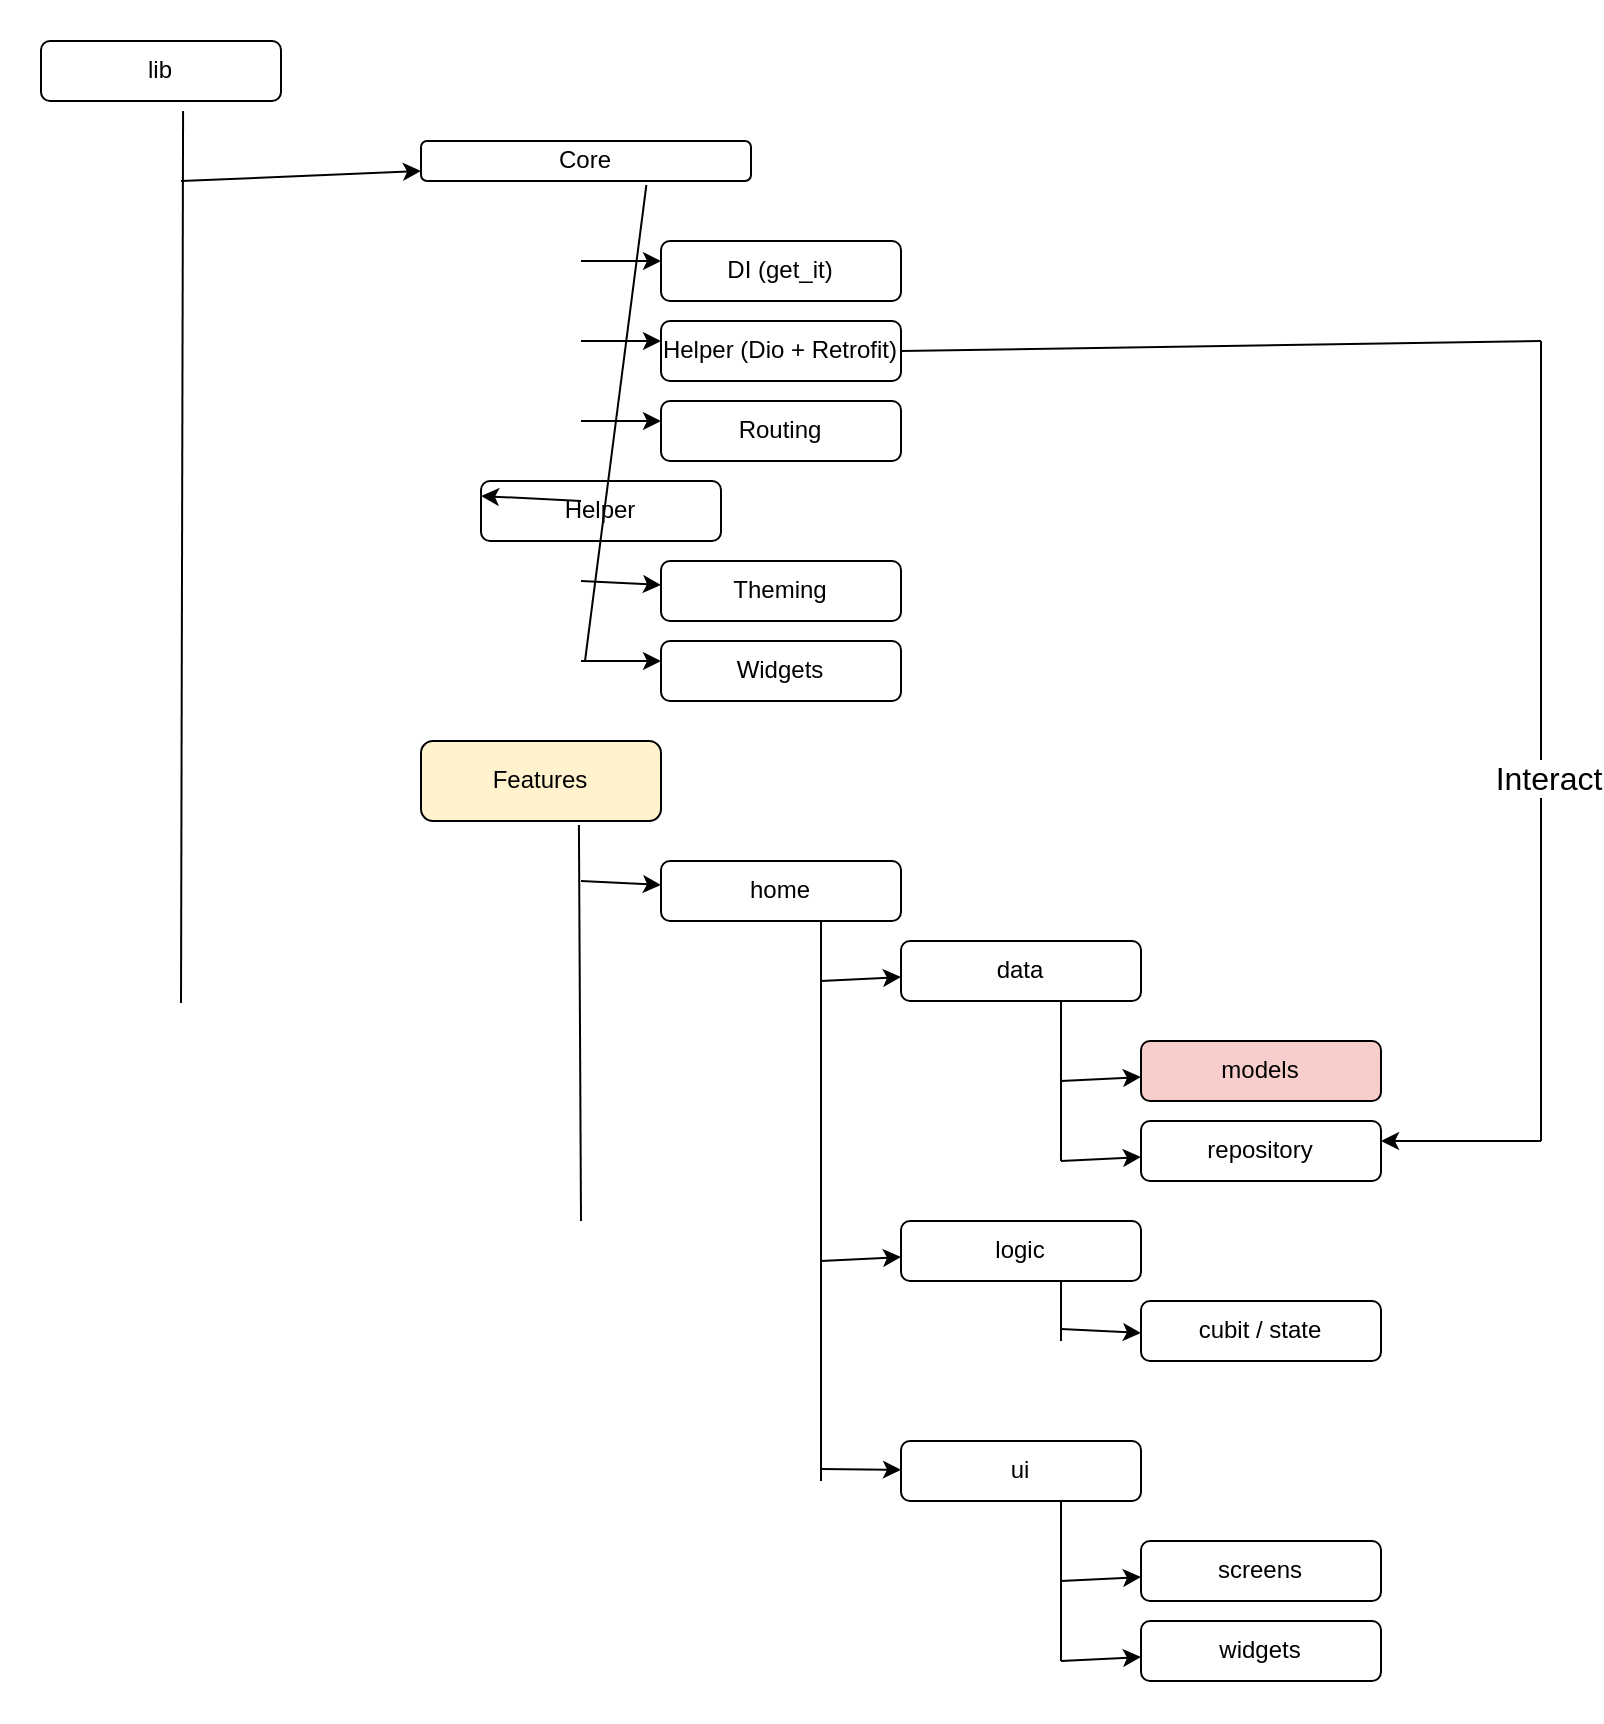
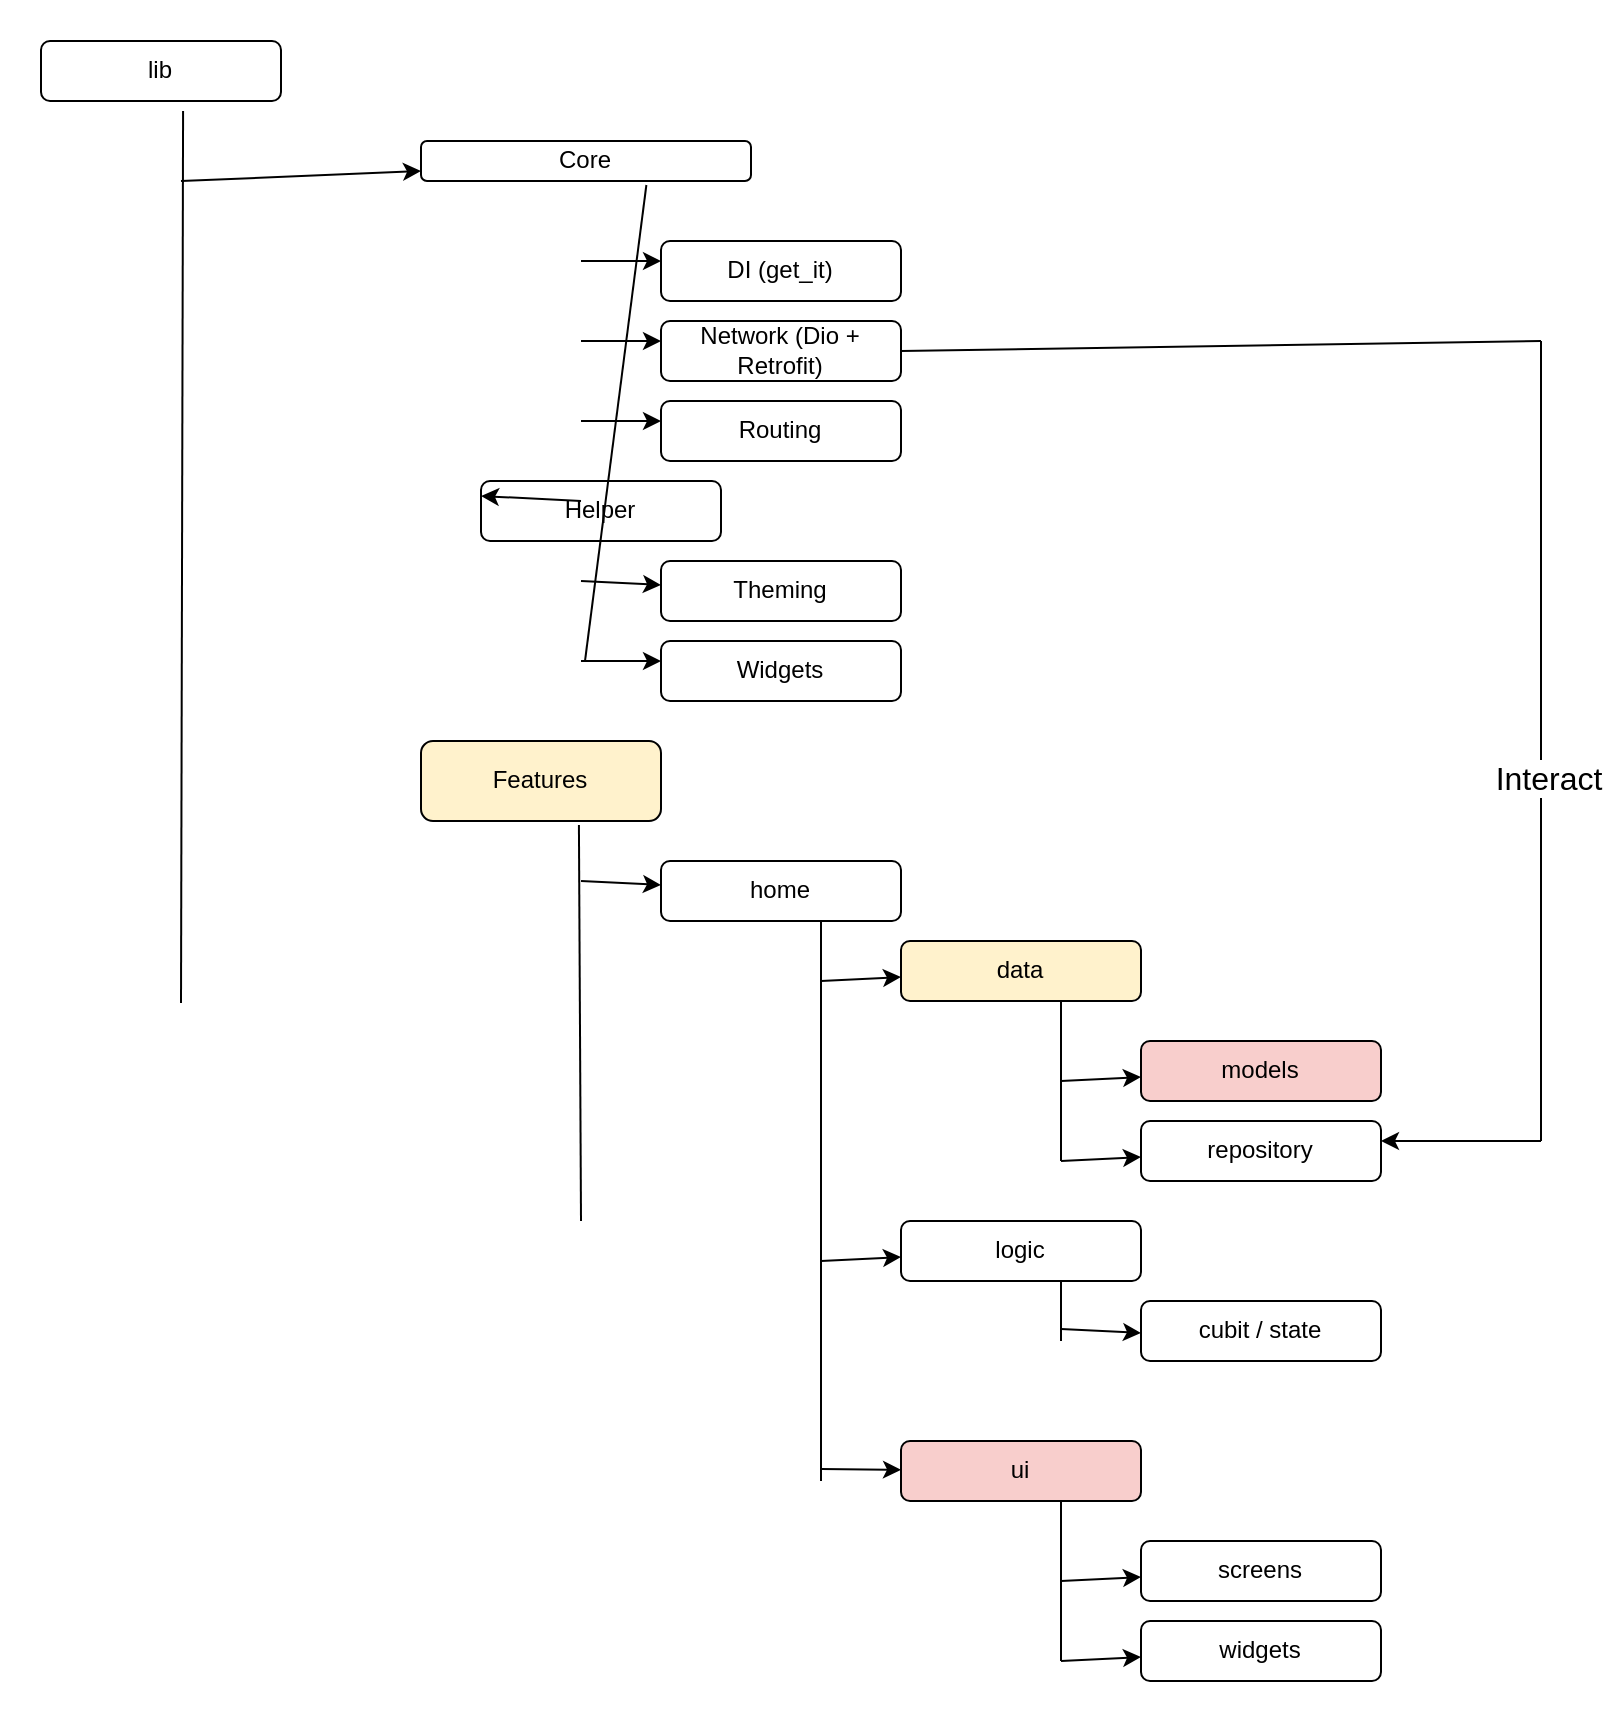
node "Helper (Dio + Retrofit)": label "Helper (Dio + Retrofit)" -> "Network (Dio + Retrofit)"
node "data": fillcolor #ffffff -> #fff2cc
node "ui": fillcolor #ffffff -> #f8cecc
